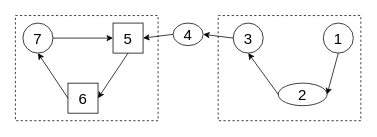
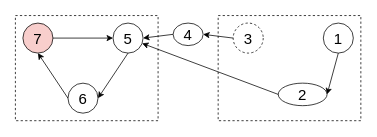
node "7": fillcolor #ffffff -> #f8cecc
node "5": shape rectangle -> ellipse
node "3": style solid -> dashed
edge "2" -> "3": now "2" -> "5"
node "6": shape rectangle -> ellipse
